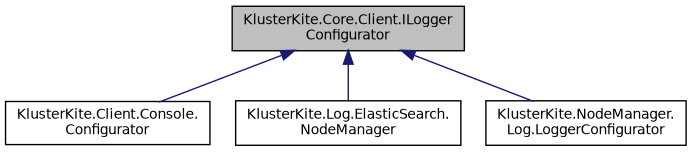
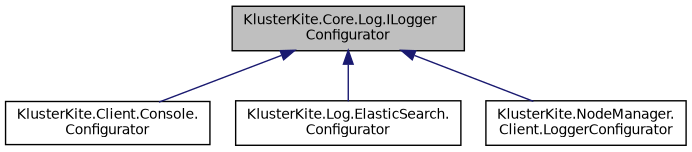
node "KlusterKite.Core.Client.ILogger Configurator": label "KlusterKite.Core.Client.ILogger Configurator" -> "KlusterKite.Core.Log.ILogger Configurator"
node "KlusterKite.Log.ElasticSearch. NodeManager": label "KlusterKite.Log.ElasticSearch. NodeManager" -> "KlusterKite.Log.ElasticSearch. Configurator"
node "KlusterKite.NodeManager. Log.LoggerConfigurator": label "KlusterKite.NodeManager. Log.LoggerConfigurator" -> "KlusterKite.NodeManager. Client.LoggerConfigurator"
